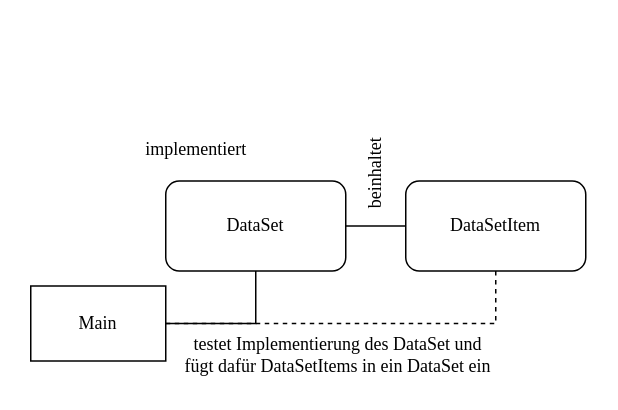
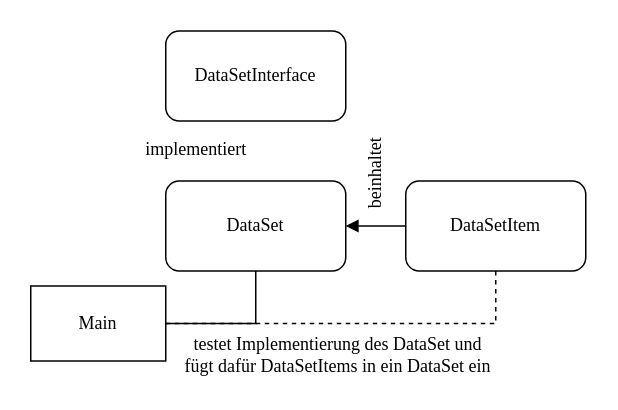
node "DataSetInterface": added
edge "DataSet" -- "DataSetItem": arrowhead none -> block
